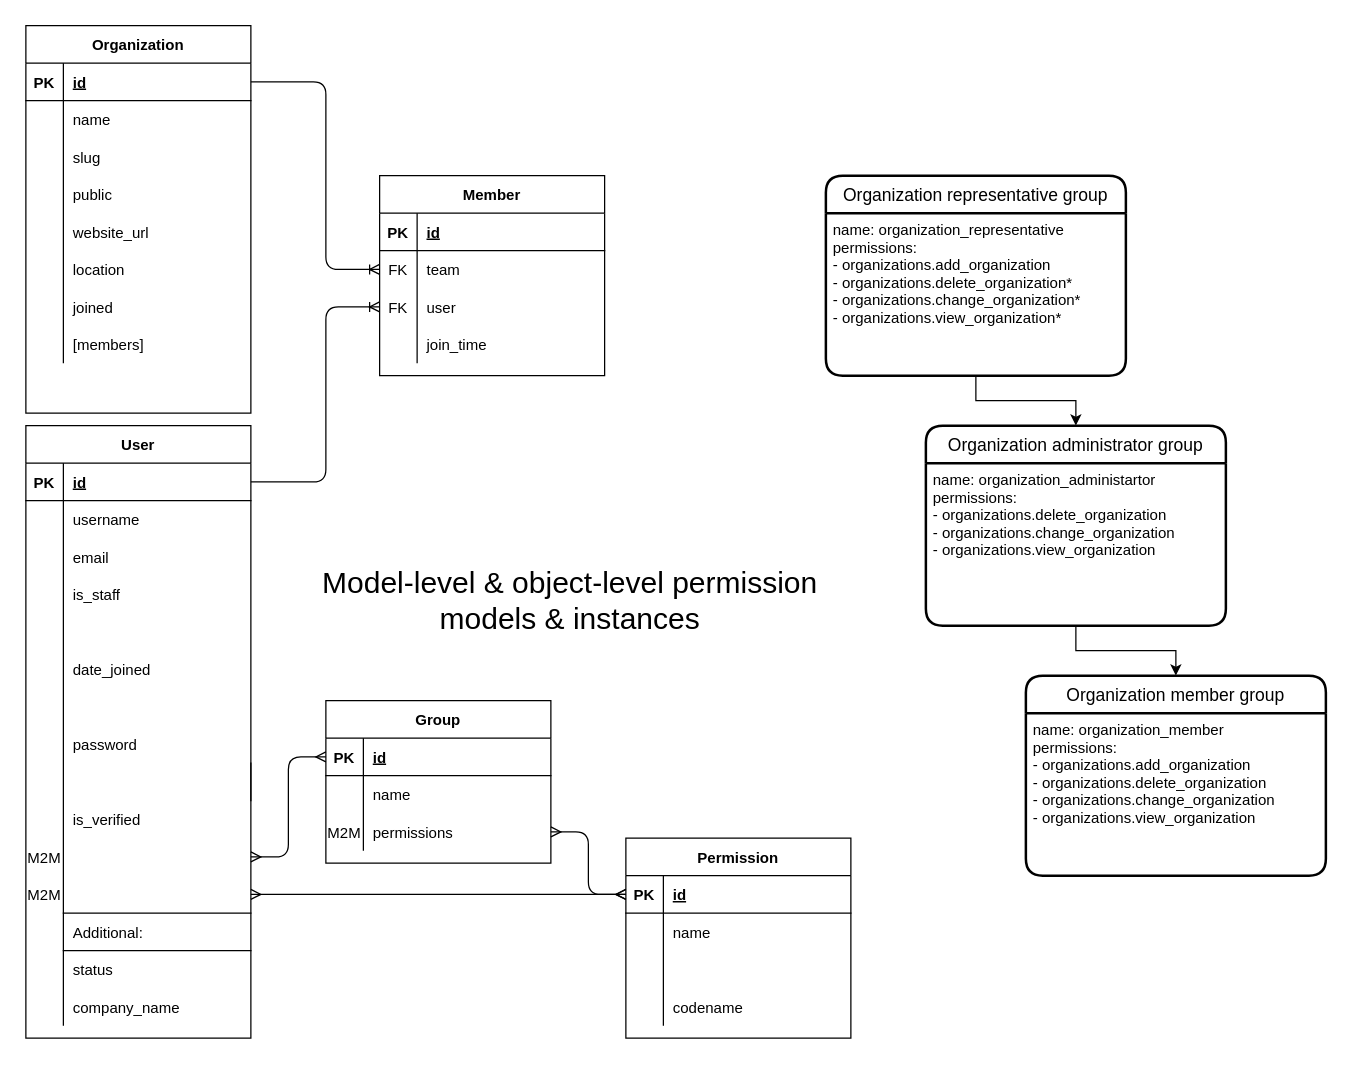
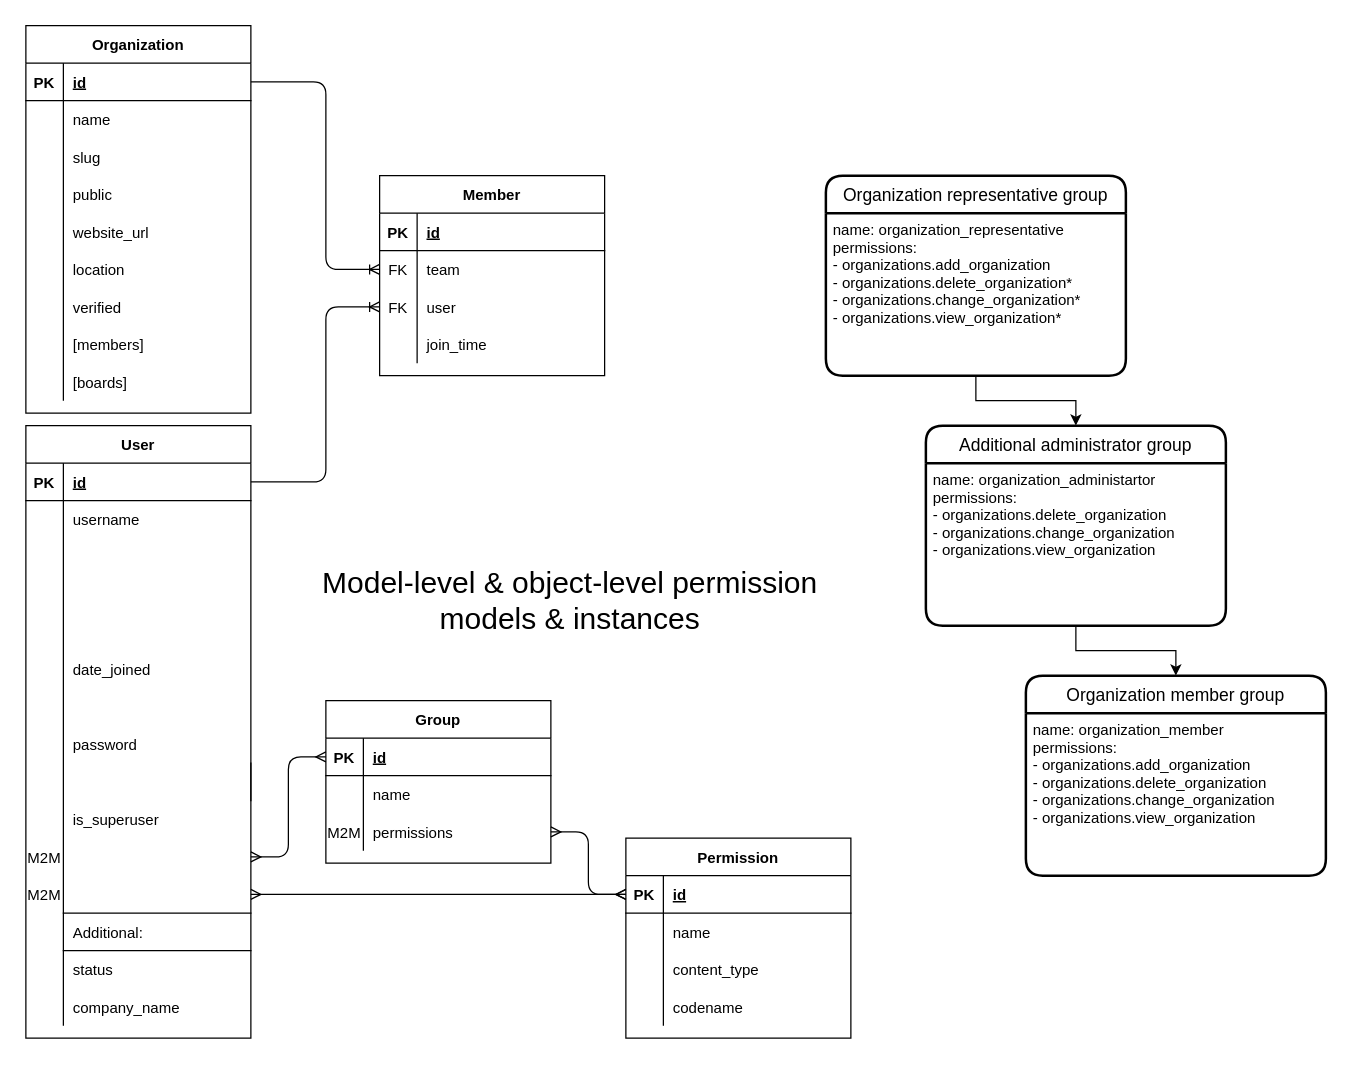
node "joined": label "joined" -> "verified"
node "[boards]": added
node "Organization administrator group": label "Organization administrator group" -> "Additional administrator group"
node "email": removed
node "is_staff": removed
node "is_verified": label "is_verified" -> "is_superuser"
node "content_type": added
